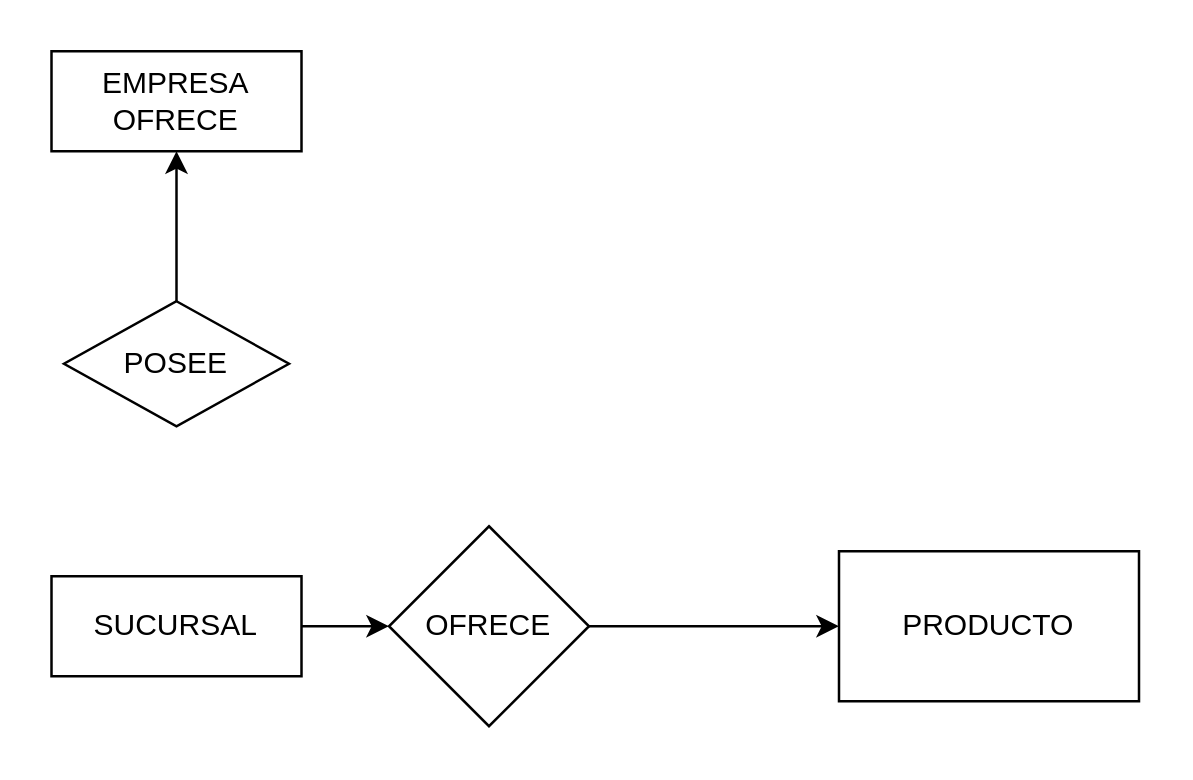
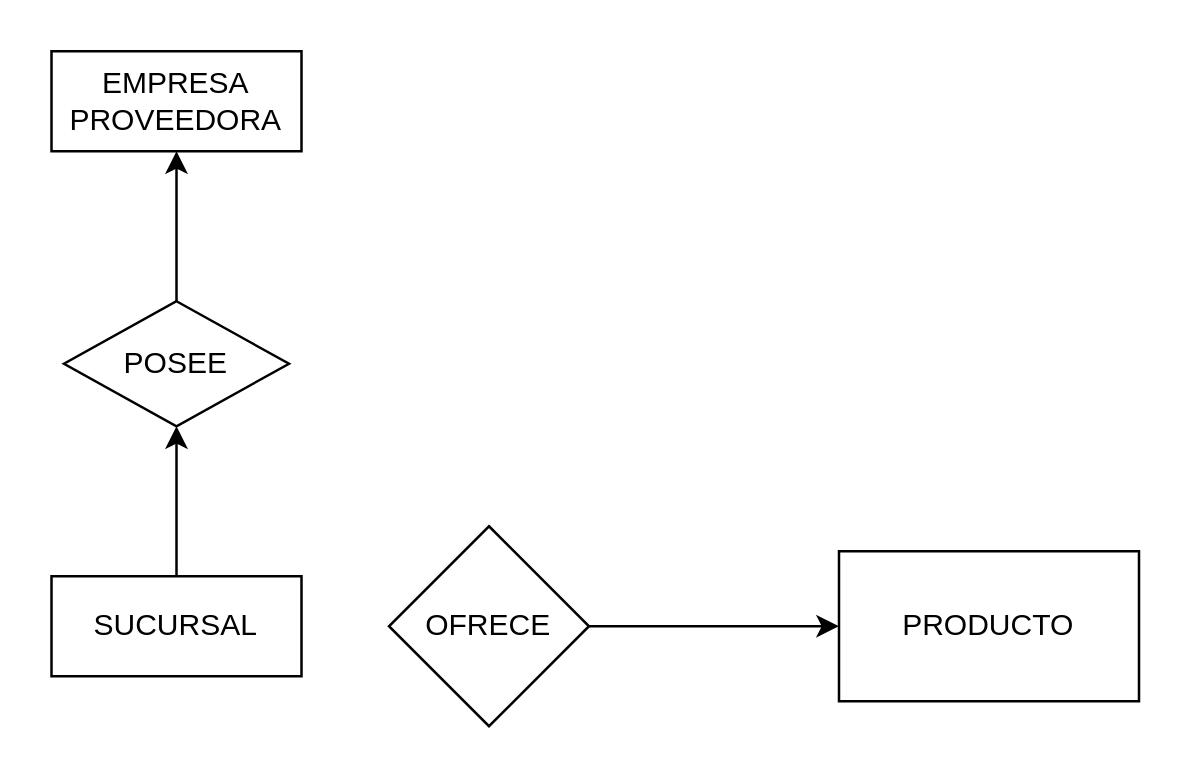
node "EMPRESA OFRECE": label "EMPRESA OFRECE" -> "EMPRESA PROVEEDORA"
edge "SUCURSAL" -> "POSEE": added
edge "SUCURSAL" -> "OFRECE": removed
